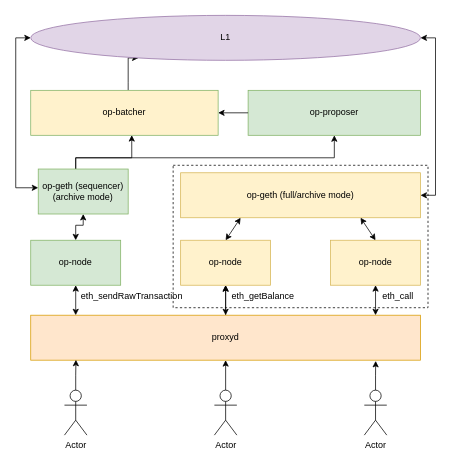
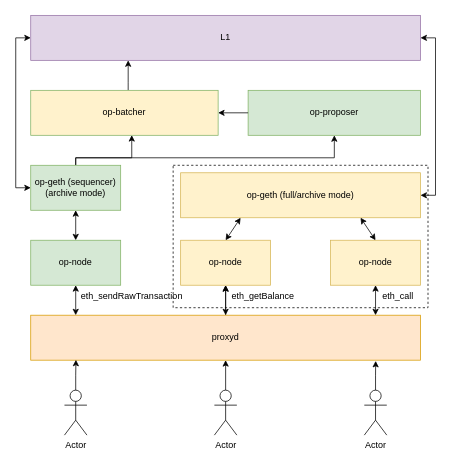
node "L1": shape ellipse -> rectangle
node "op-geth (sequencer) (archive mode)": moved (83, 192) -> (75, 188)
